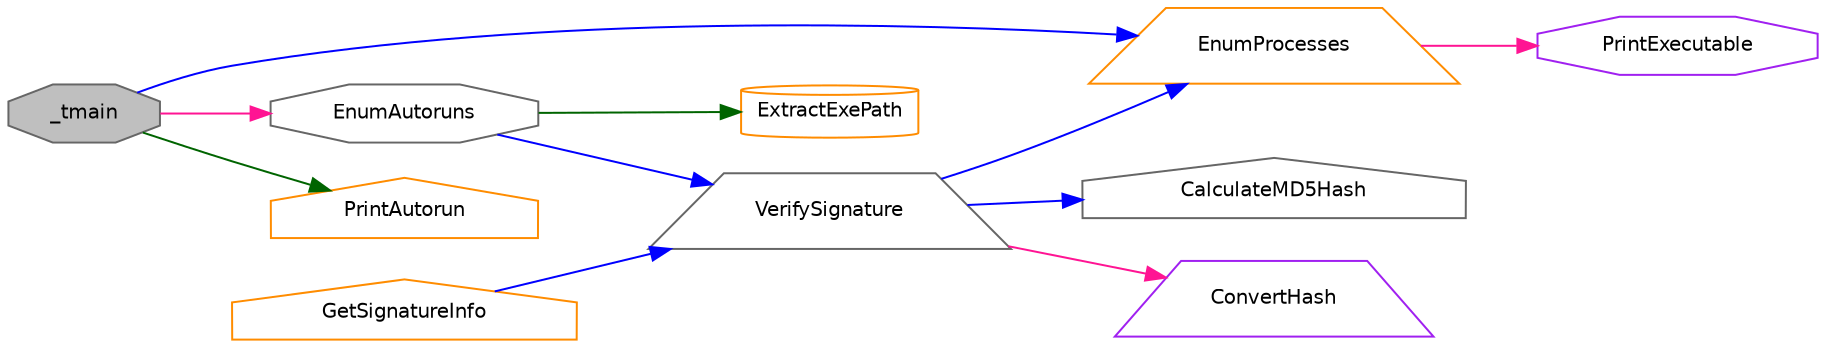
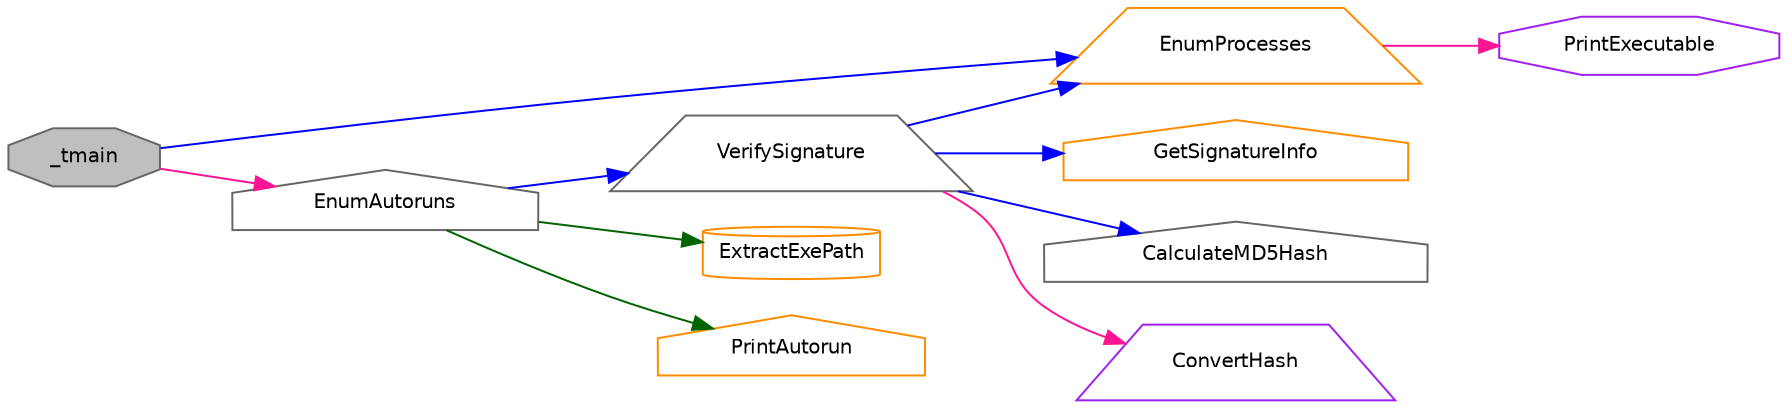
node "EnumAutoruns": shape octagon -> house
edge "_tmain" -> "PrintAutorun": now "EnumAutoruns" -> "PrintAutorun"
edge "GetSignatureInfo" -> "VerifySignature": reversed
